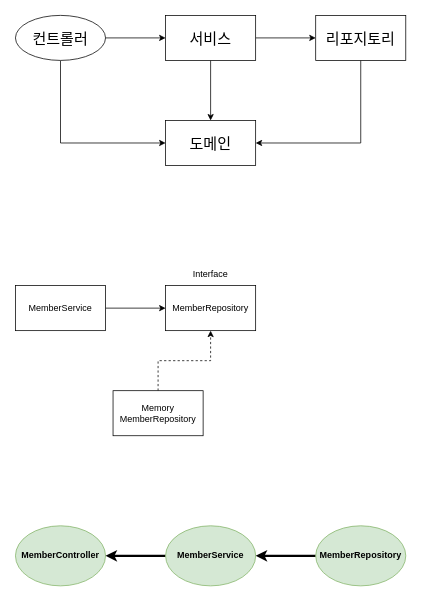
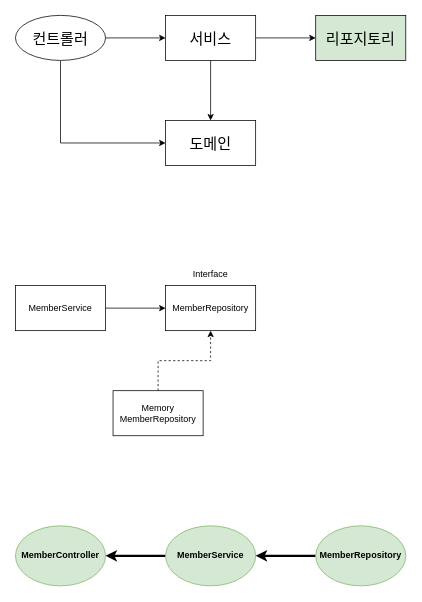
node "리포지토리": fillcolor #ffffff -> #d5e8d4
edge "리포지토리" -> "도메인": removed
